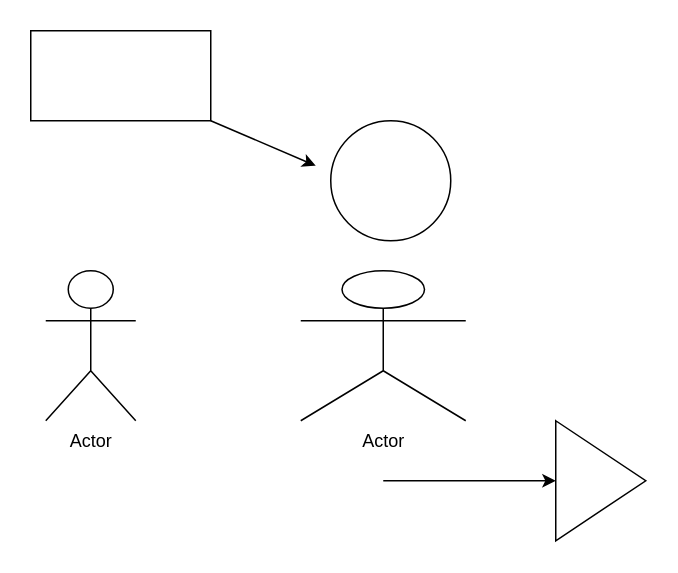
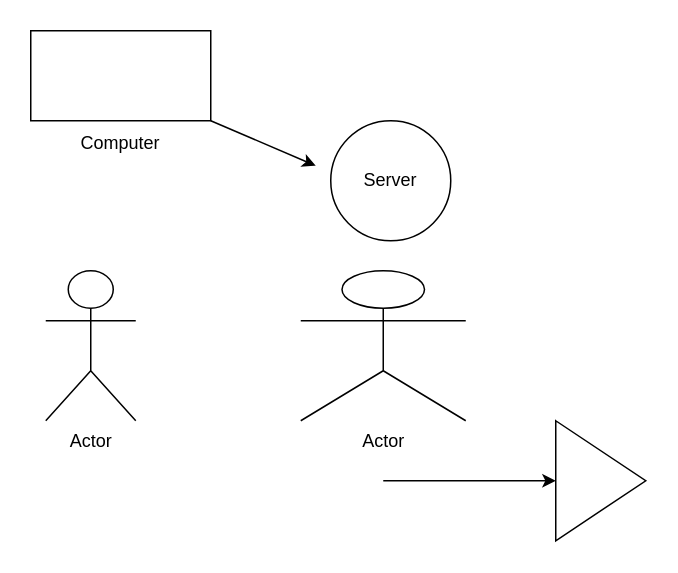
node "Computer": added
node "Server": added
